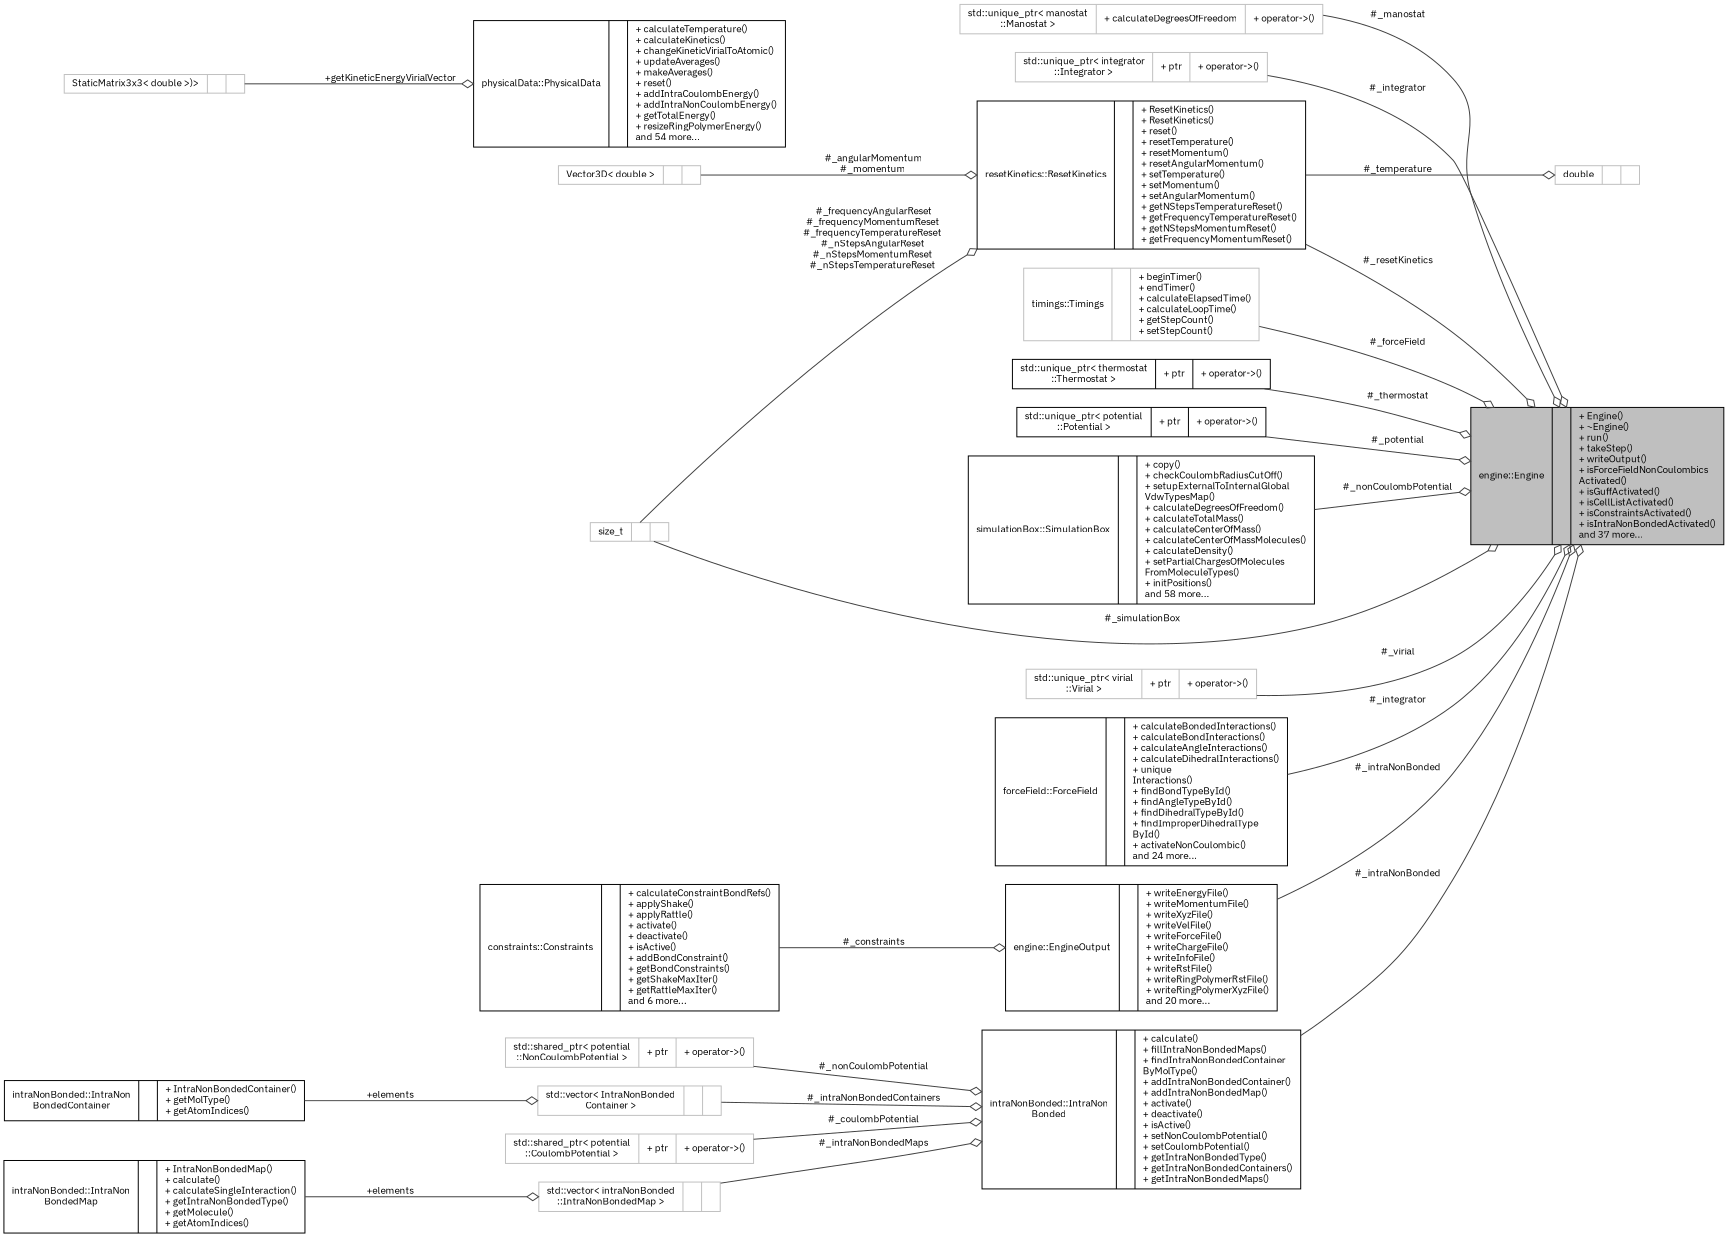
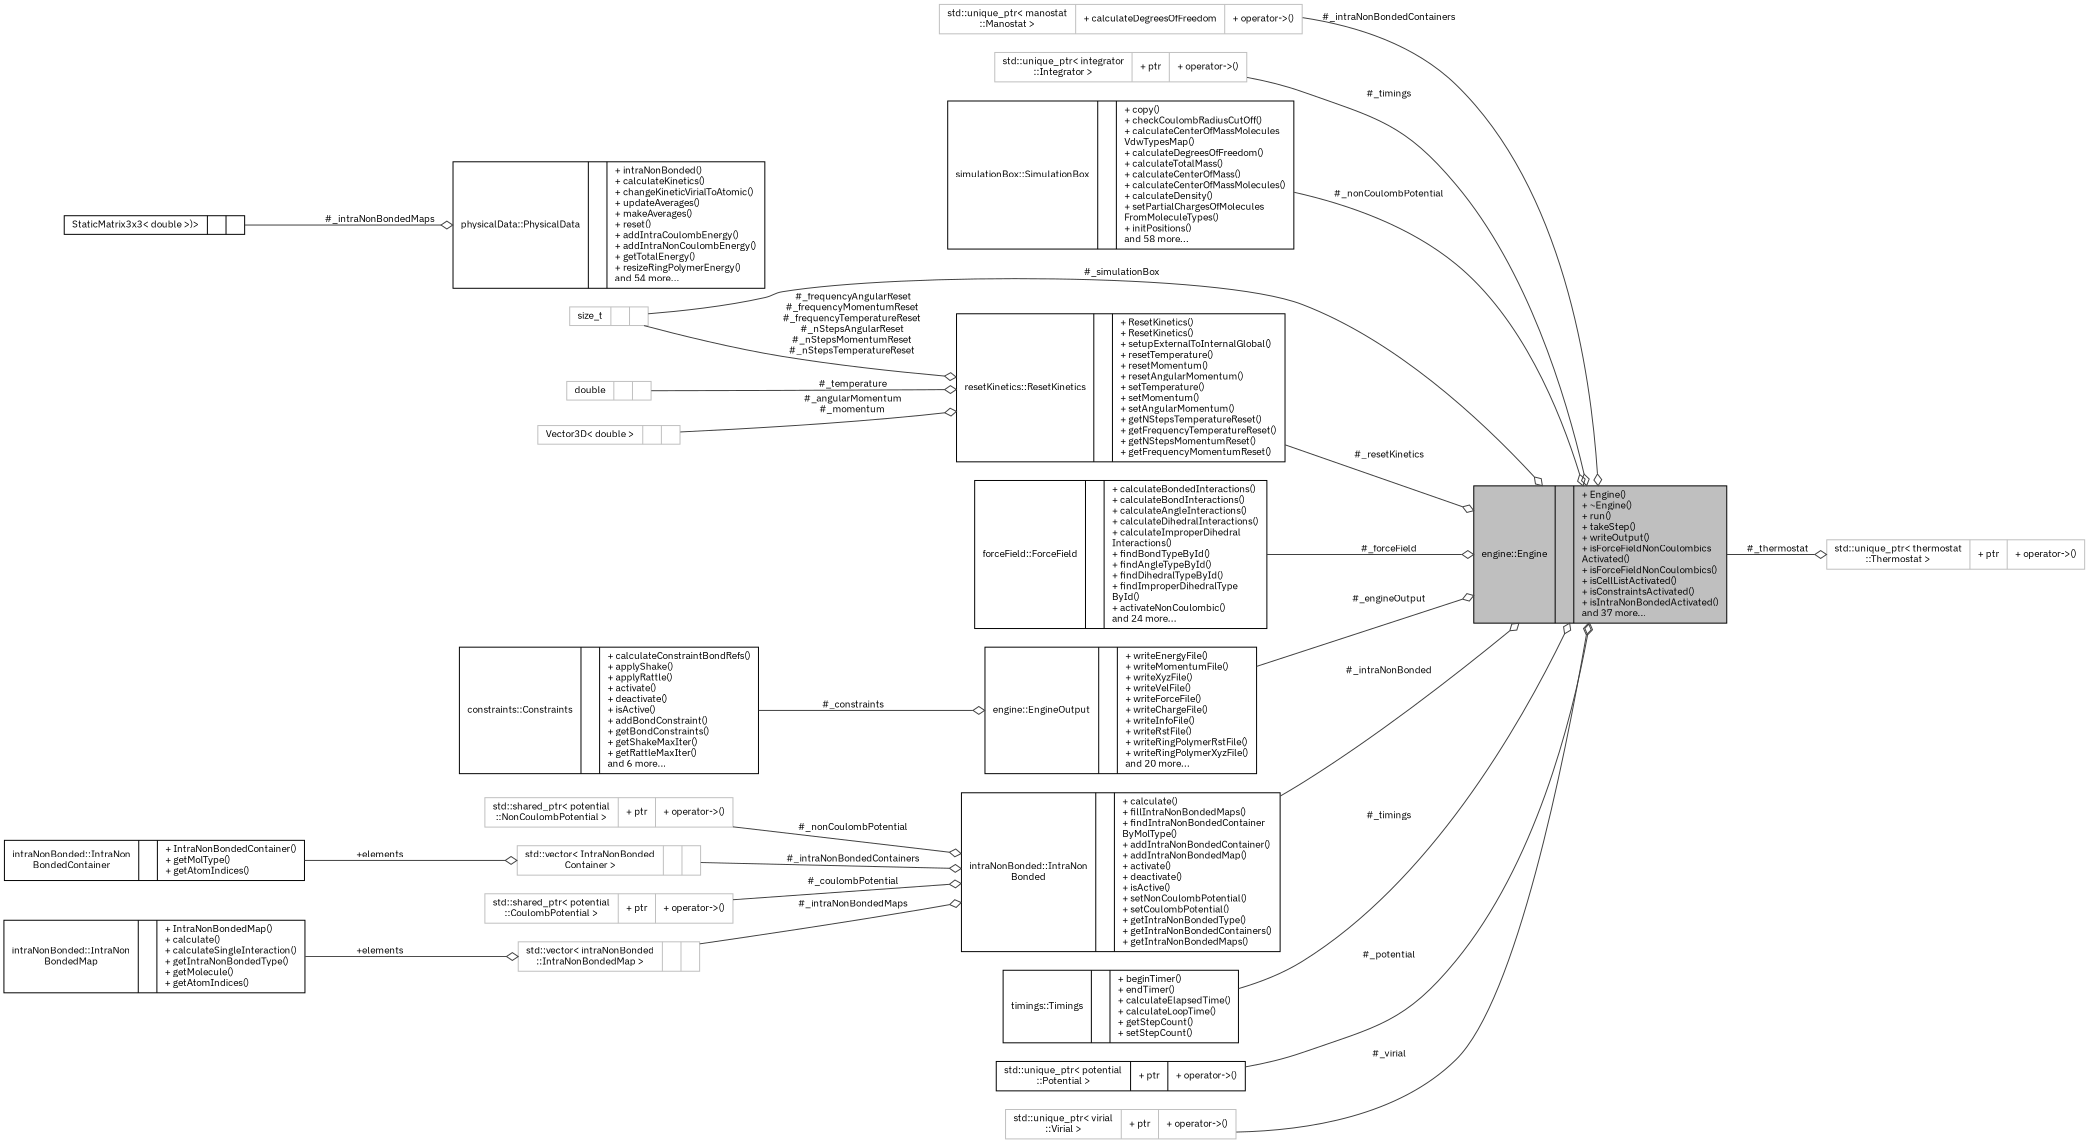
edge "std::unique_ptr< manostat" -> "engine::Engine": label " #_manostat" -> " #_intraNonBondedContainers"
node "physicalData::PhysicalData": text "+ calculateTemperature()" -> "+ intraNonBonded()"
edge "StaticMatrix3x3< double >)>" -> "physicalData::PhysicalData": label " +getKineticEnergyVirialVector" -> " #_intraNonBondedMaps"
node "StaticMatrix3x3< double >)>": color grey75 -> black
edge "std::unique_ptr< integrator" -> "engine::Engine": label " #_integrator" -> " #_timings"
node "resetKinetics::ResetKinetics": text "+ reset()" -> "+ setupExternalToInternalGlobal()"
edge "resetKinetics::ResetKinetics" -> "double": reversed
node "timings::Timings": color grey75 -> black
edge "timings::Timings" -> "engine::Engine": label " #_forceField" -> " #_timings"
node "std::unique_ptr< thermostat": color black -> grey75
edge "std::unique_ptr< thermostat" -> "engine::Engine": reversed
node "simulationBox::SimulationBox": text "+ setupExternalToInternalGlobal" -> "+ calculateCenterOfMassMolecules"
node "engine::Engine": text "+ isGuffActivated()" -> "+ isForceFieldNonCoulombics()"
edge "forceField::ForceField" -> "engine::Engine": label " #_integrator" -> " #_forceField"
edge "engine::EngineOutput" -> "engine::Engine": label " #_intraNonBonded" -> " #_engineOutput"
node "forceField::ForceField": text "+ unique" -> "+ calculateImproperDihedral"
